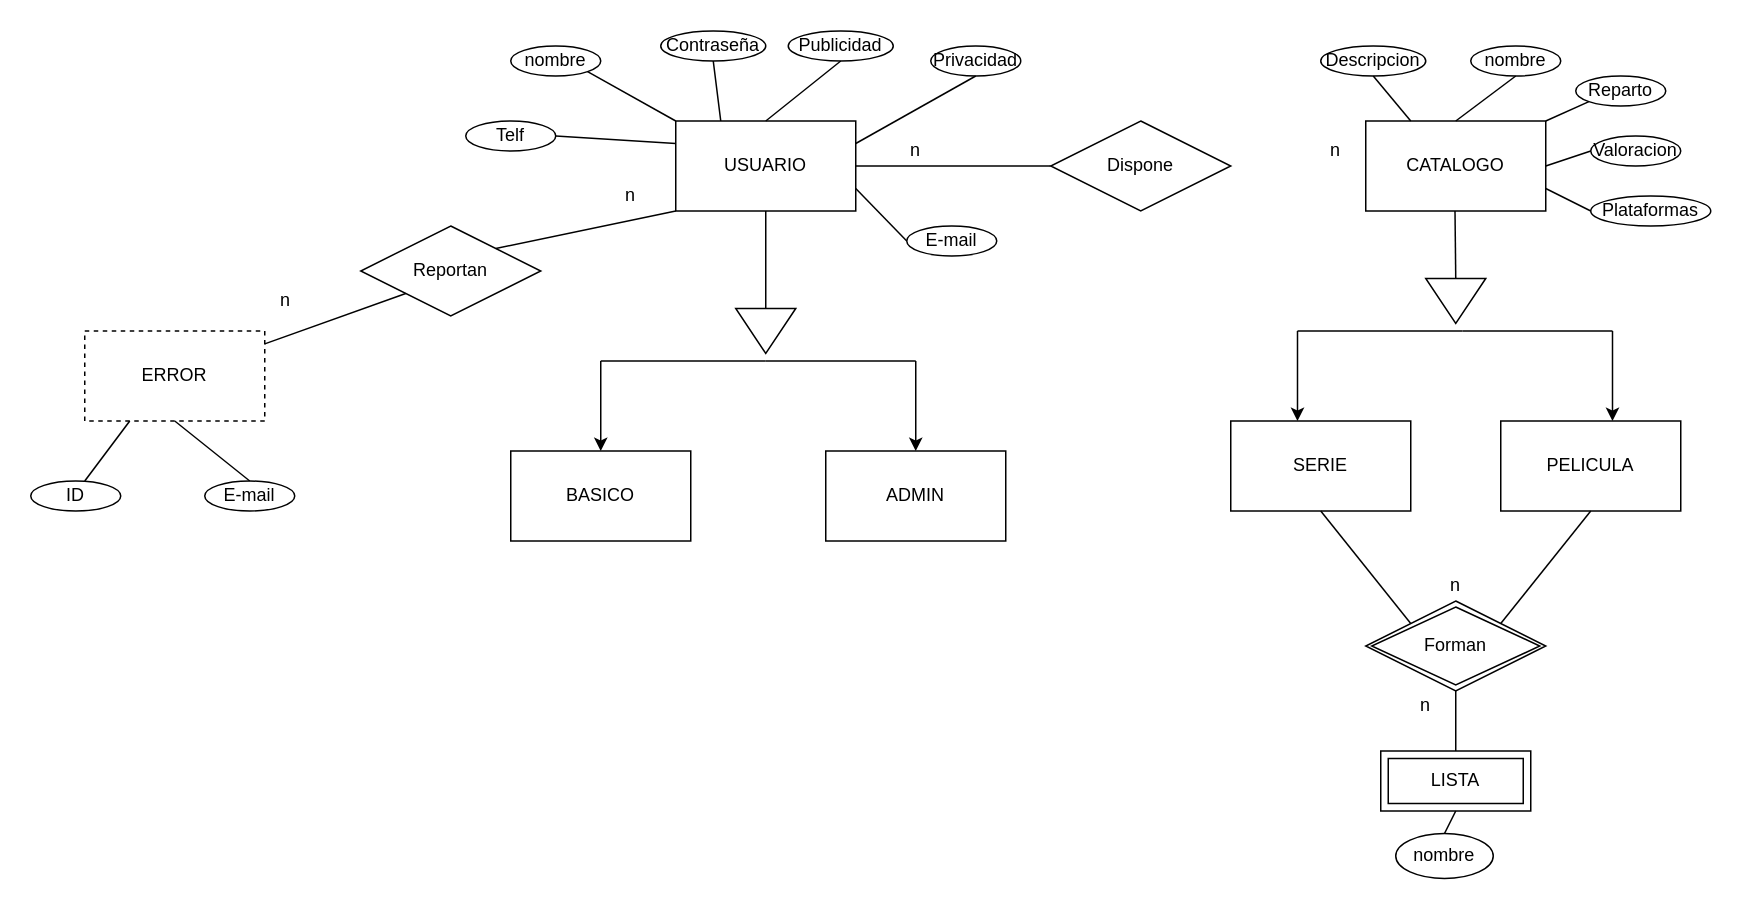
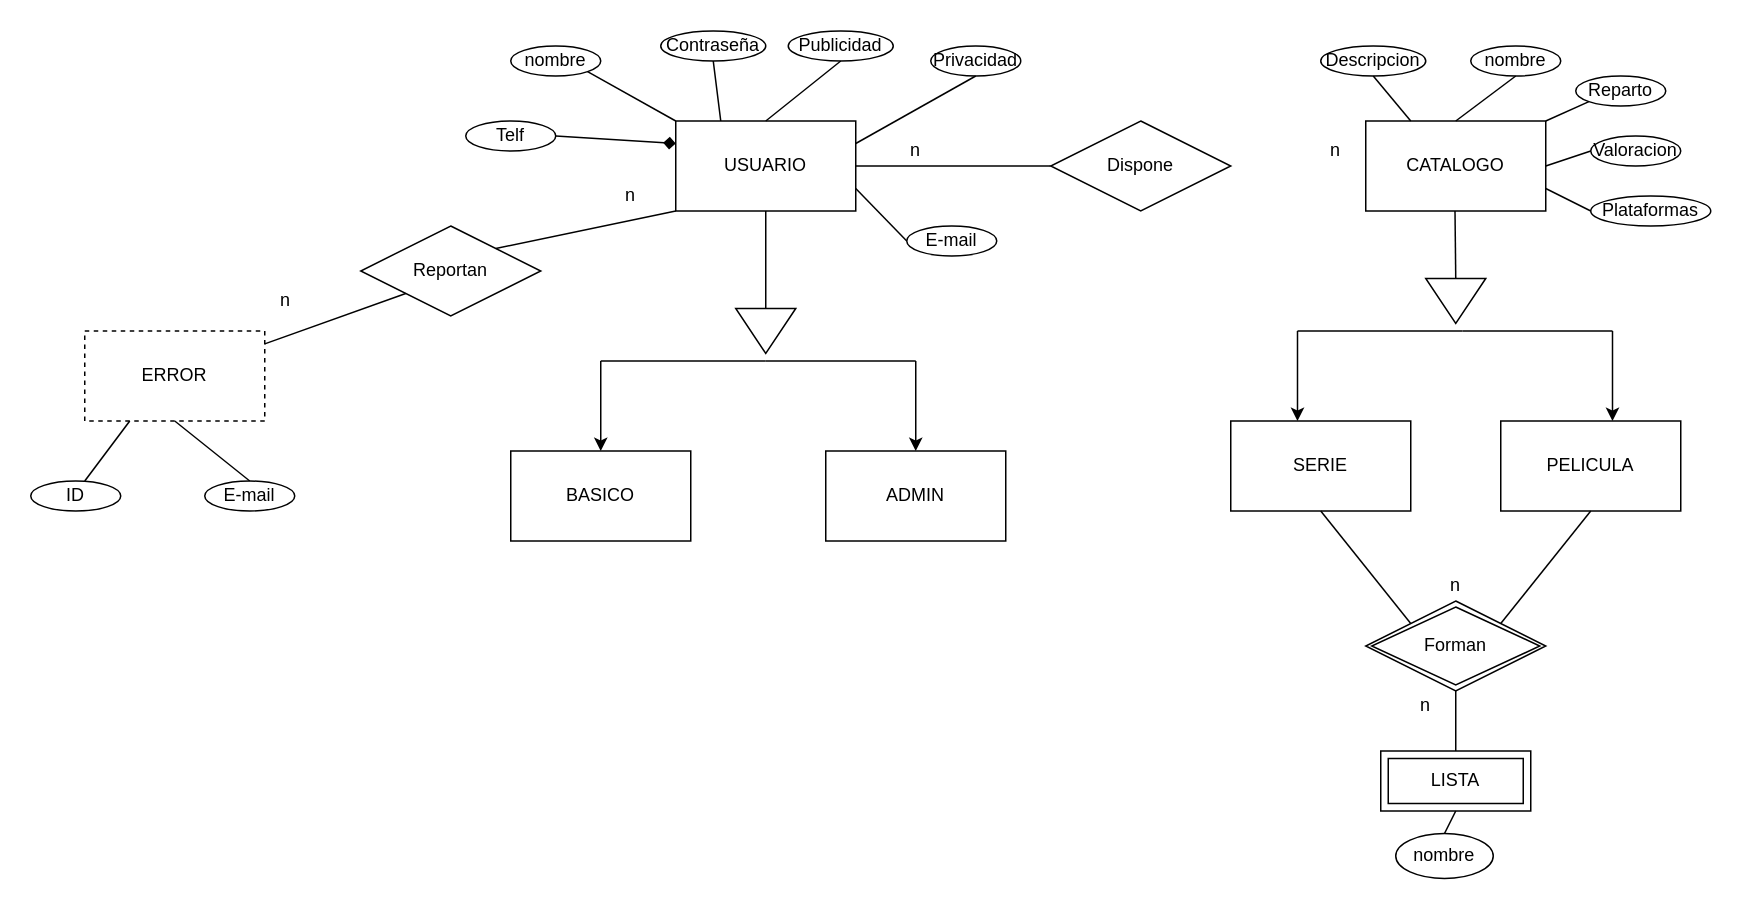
edge "Telf" -- "USUARIO": arrowhead none -> diamond
